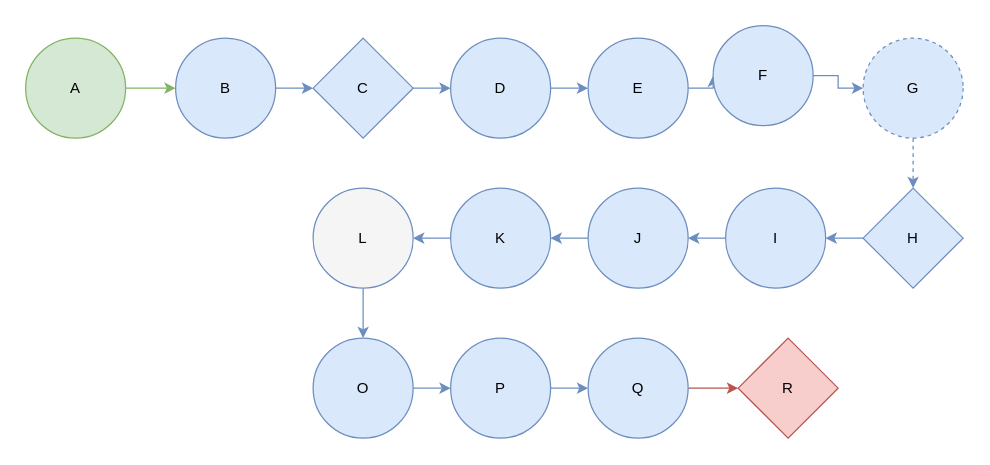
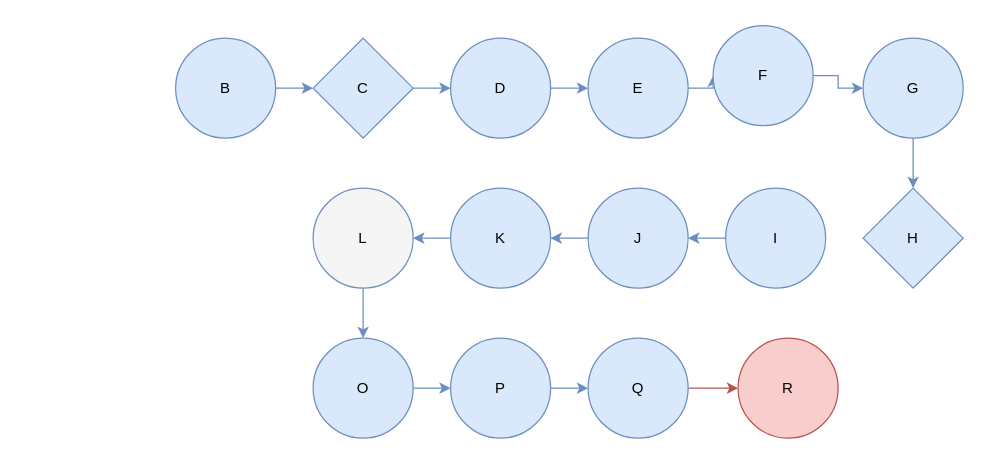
node "A": removed
edge "A" -> "B": removed
node "G": style dashed -> solid
edge "G" -> "H": style dashed -> solid
edge "H" -> "I": removed
node "R": shape diamond -> ellipse
